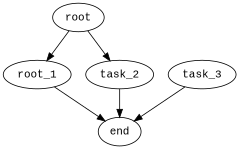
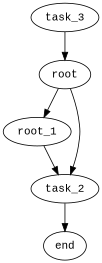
edge "root_1" -> "end": now "root_1" -> "task_2"
edge "task_3" -> "end": now "task_3" -> "root"
